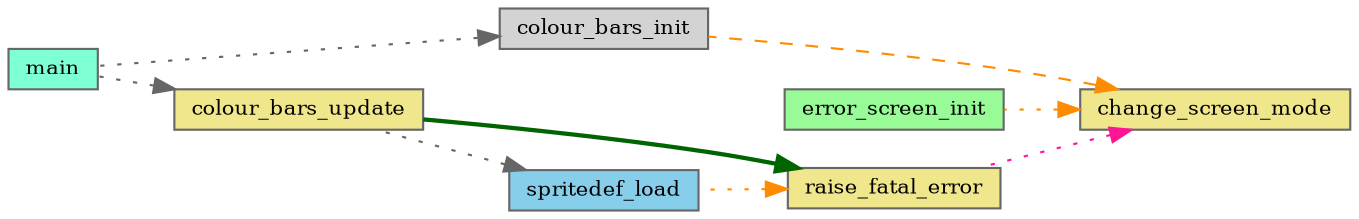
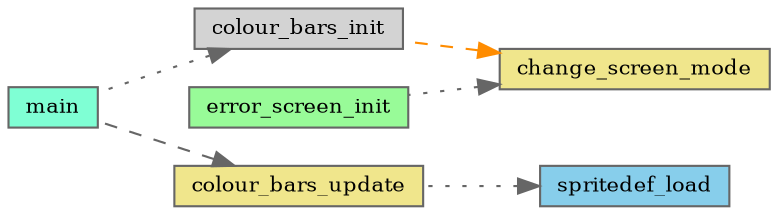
edge "main" -> "colour_bars_update": style dotted -> dashed
edge "error_screen_init" -> "change_screen_mode": color darkorange -> gray40
node "raise_fatal_error": removed
